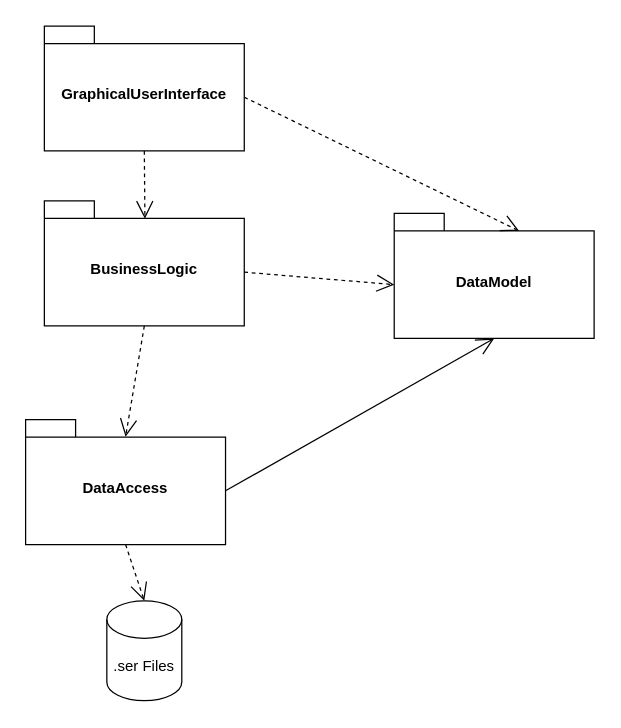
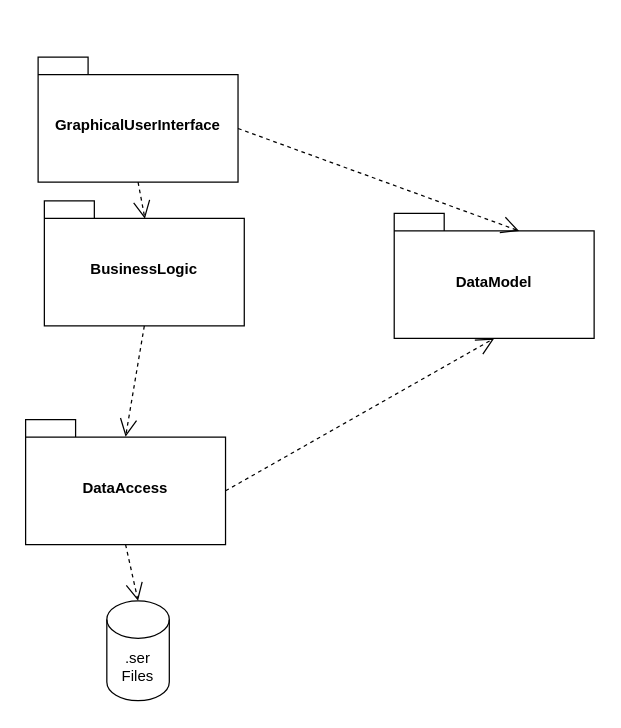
node "GraphicalUserInterface": moved (144, 88) -> (138, 119)
edge "BusinessLogic" -> "DataModel": removed
edge "DataAccess" -> "DataModel": style solid -> dashed
node ".ser Files": size 75x100 -> 63x100
